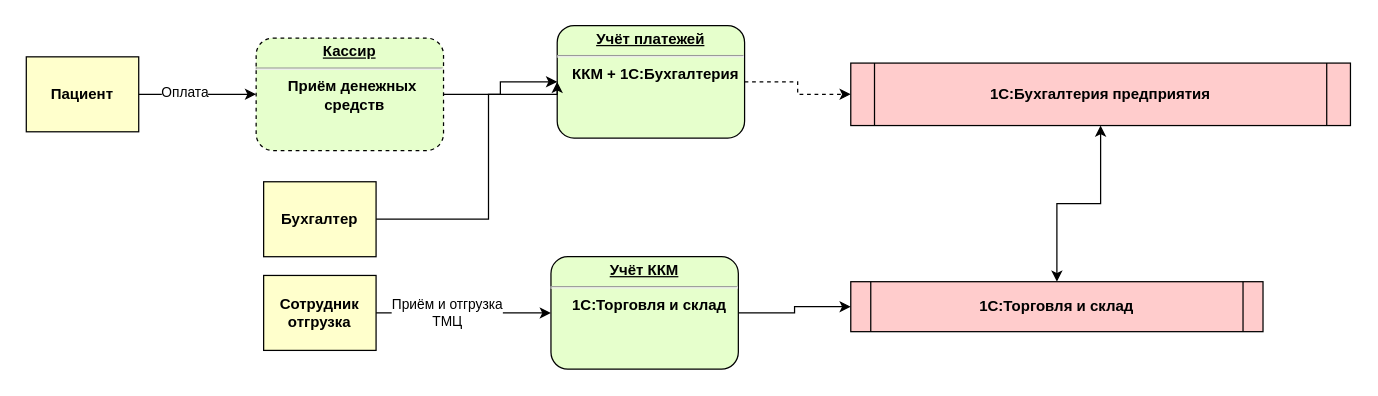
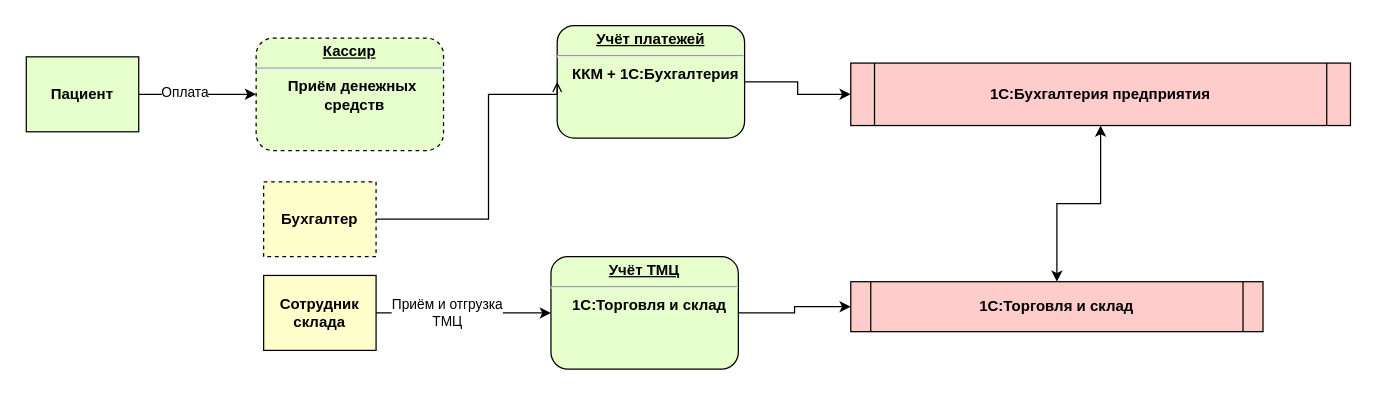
edge "Кассир Приём денежных средств" -> "Учёт платежей ККМ + 1С:Бухгалтерия": removed
edge "Учёт платежей ККМ + 1С:Бухгалтерия" -> "1С:Бухгалтерия предприятия": style dashed -> solid
node "Пациент": fillcolor #ffffcc -> #e6ffcc
edge "Бухгалтер" -> "Учёт платежей ККМ + 1С:Бухгалтерия": arrowhead classic -> open
node "Бухгалтер": style solid -> dashed
node "Учёт ККМ 1С:Торговля и склад": label "Учёт ККМ 1С:Торговля и склад" -> "Учёт ТМЦ 1С:Торговля и склад"
node "Сотрудник отгрузка": label "Сотрудник отгрузка" -> "Сотрудник склада"
